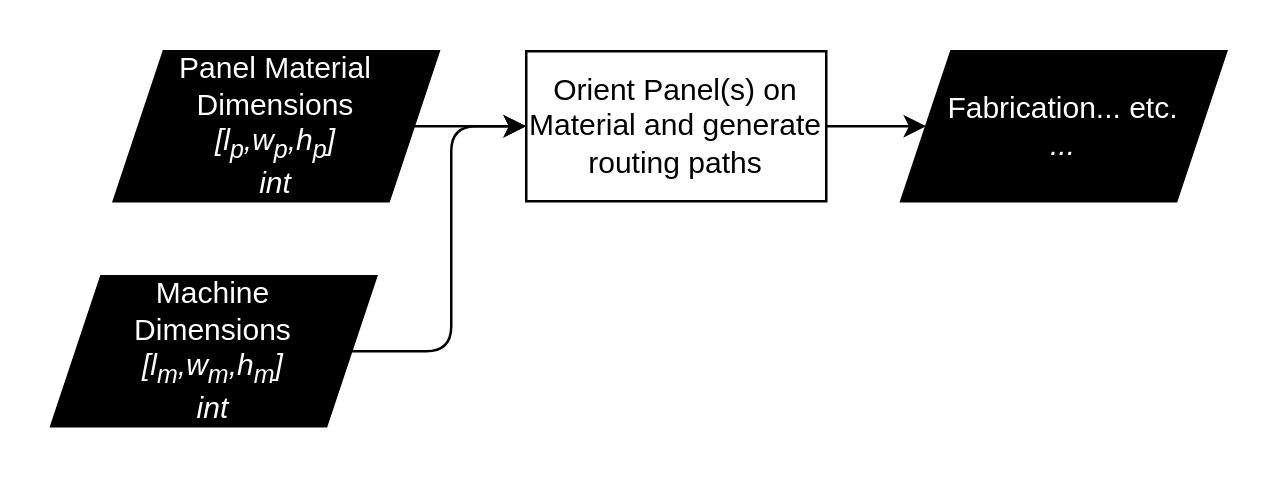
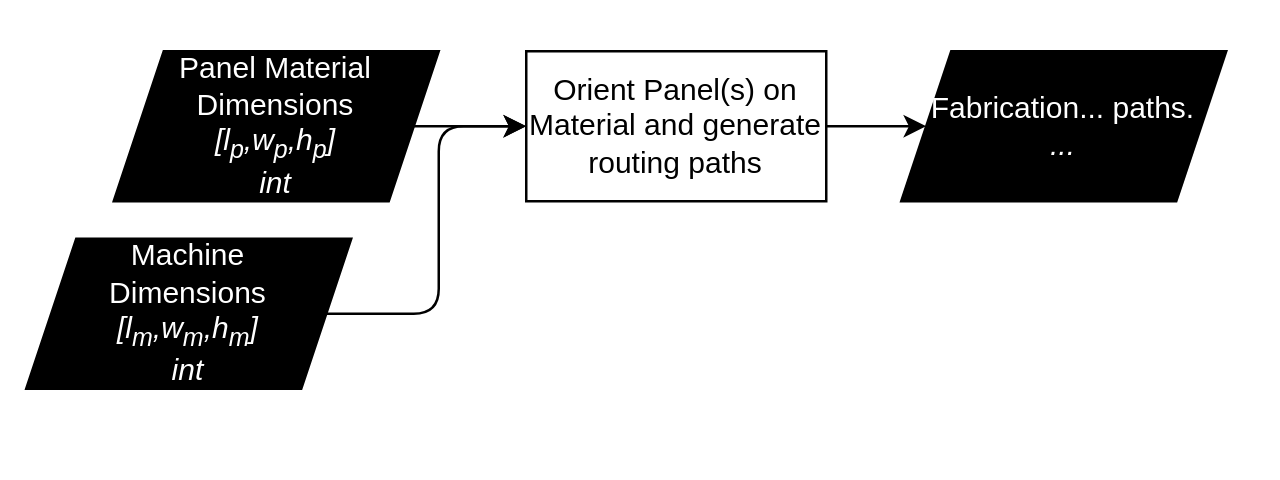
node "Fabrication... etc. ...": label "Fabrication... etc. ..." -> "Fabrication... paths. ..."
node "Machine Dimensions [lm,wm,hm] int": moved (214, 351) -> (189, 314)
